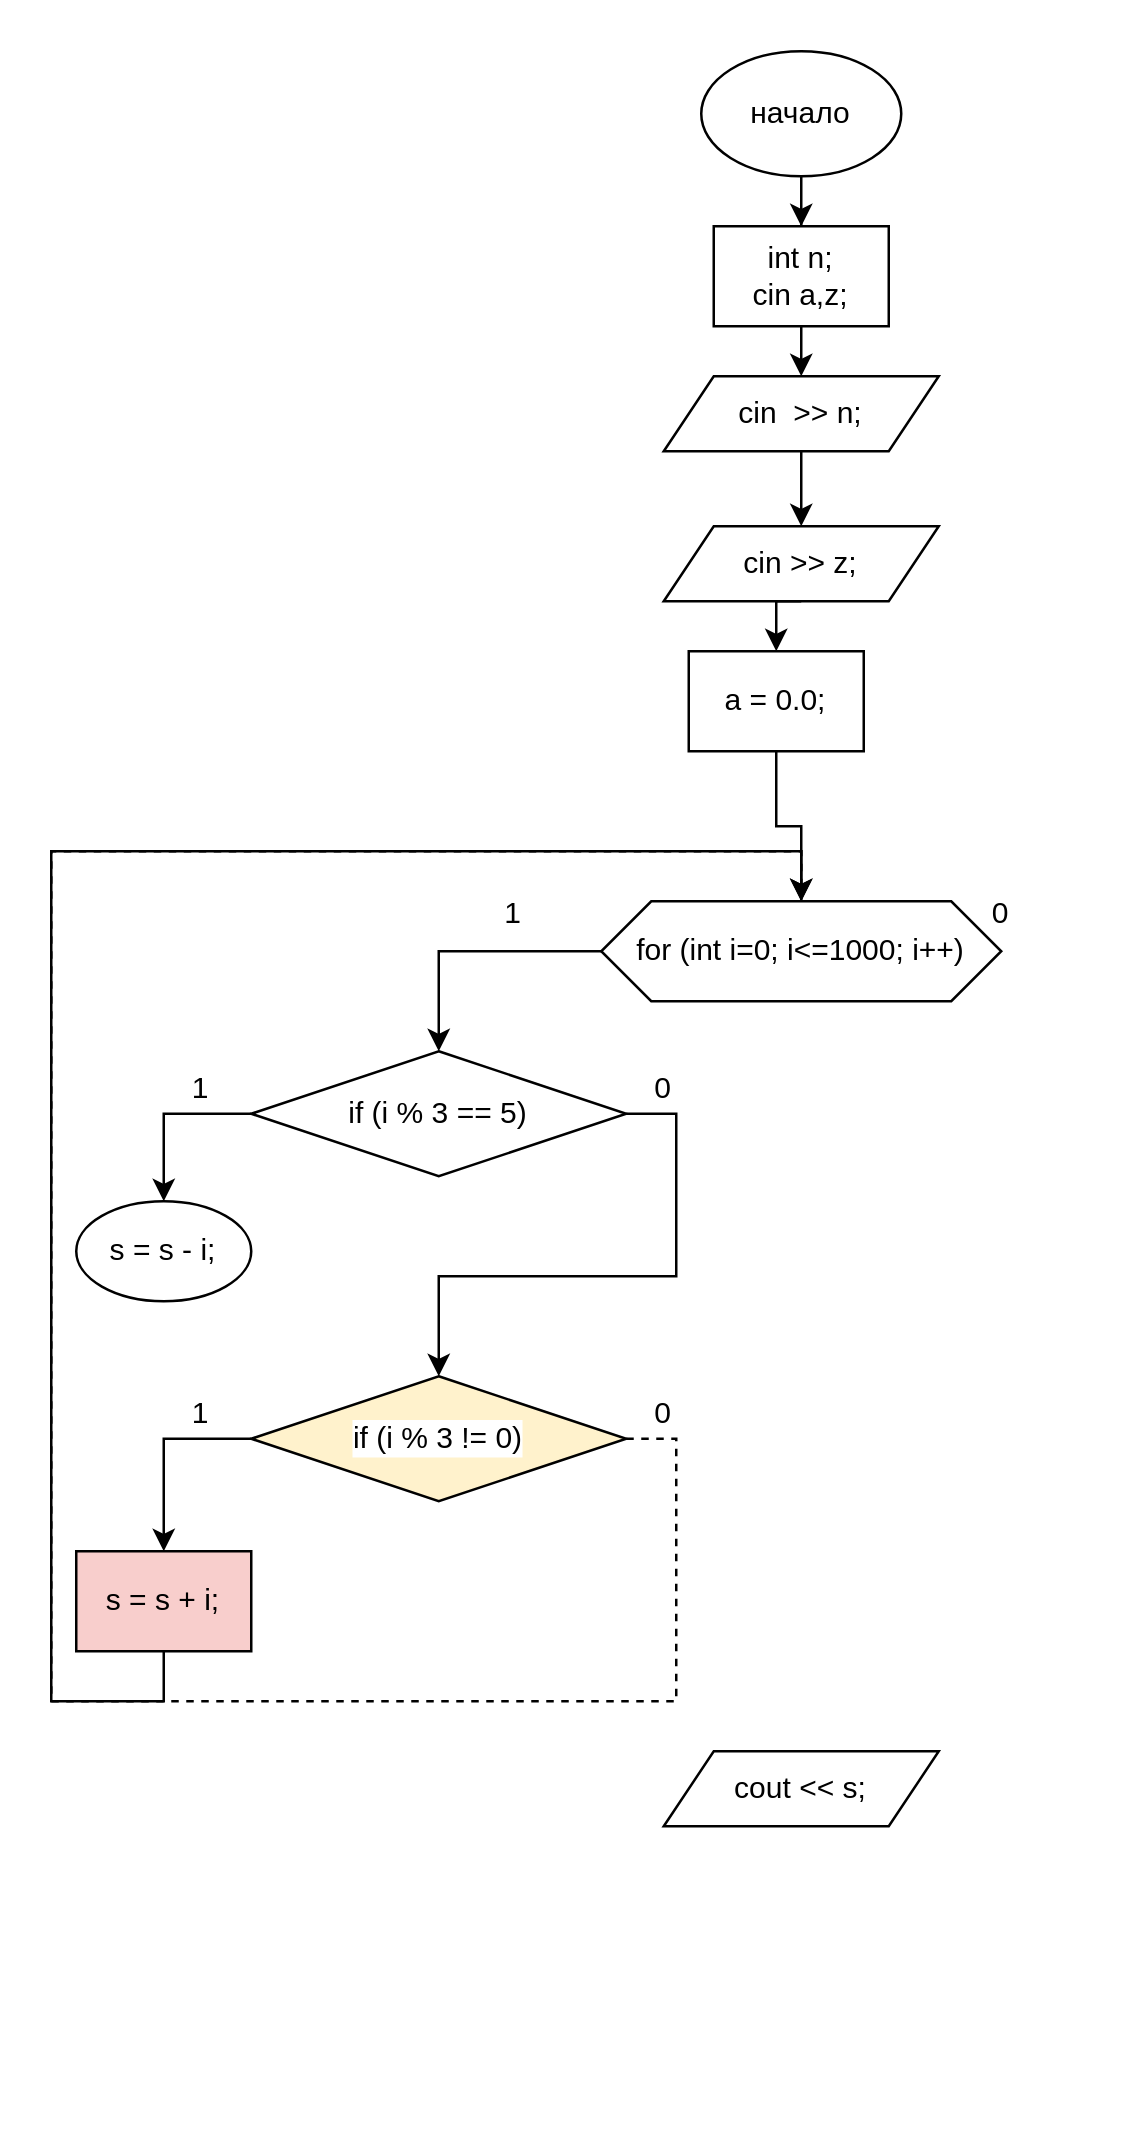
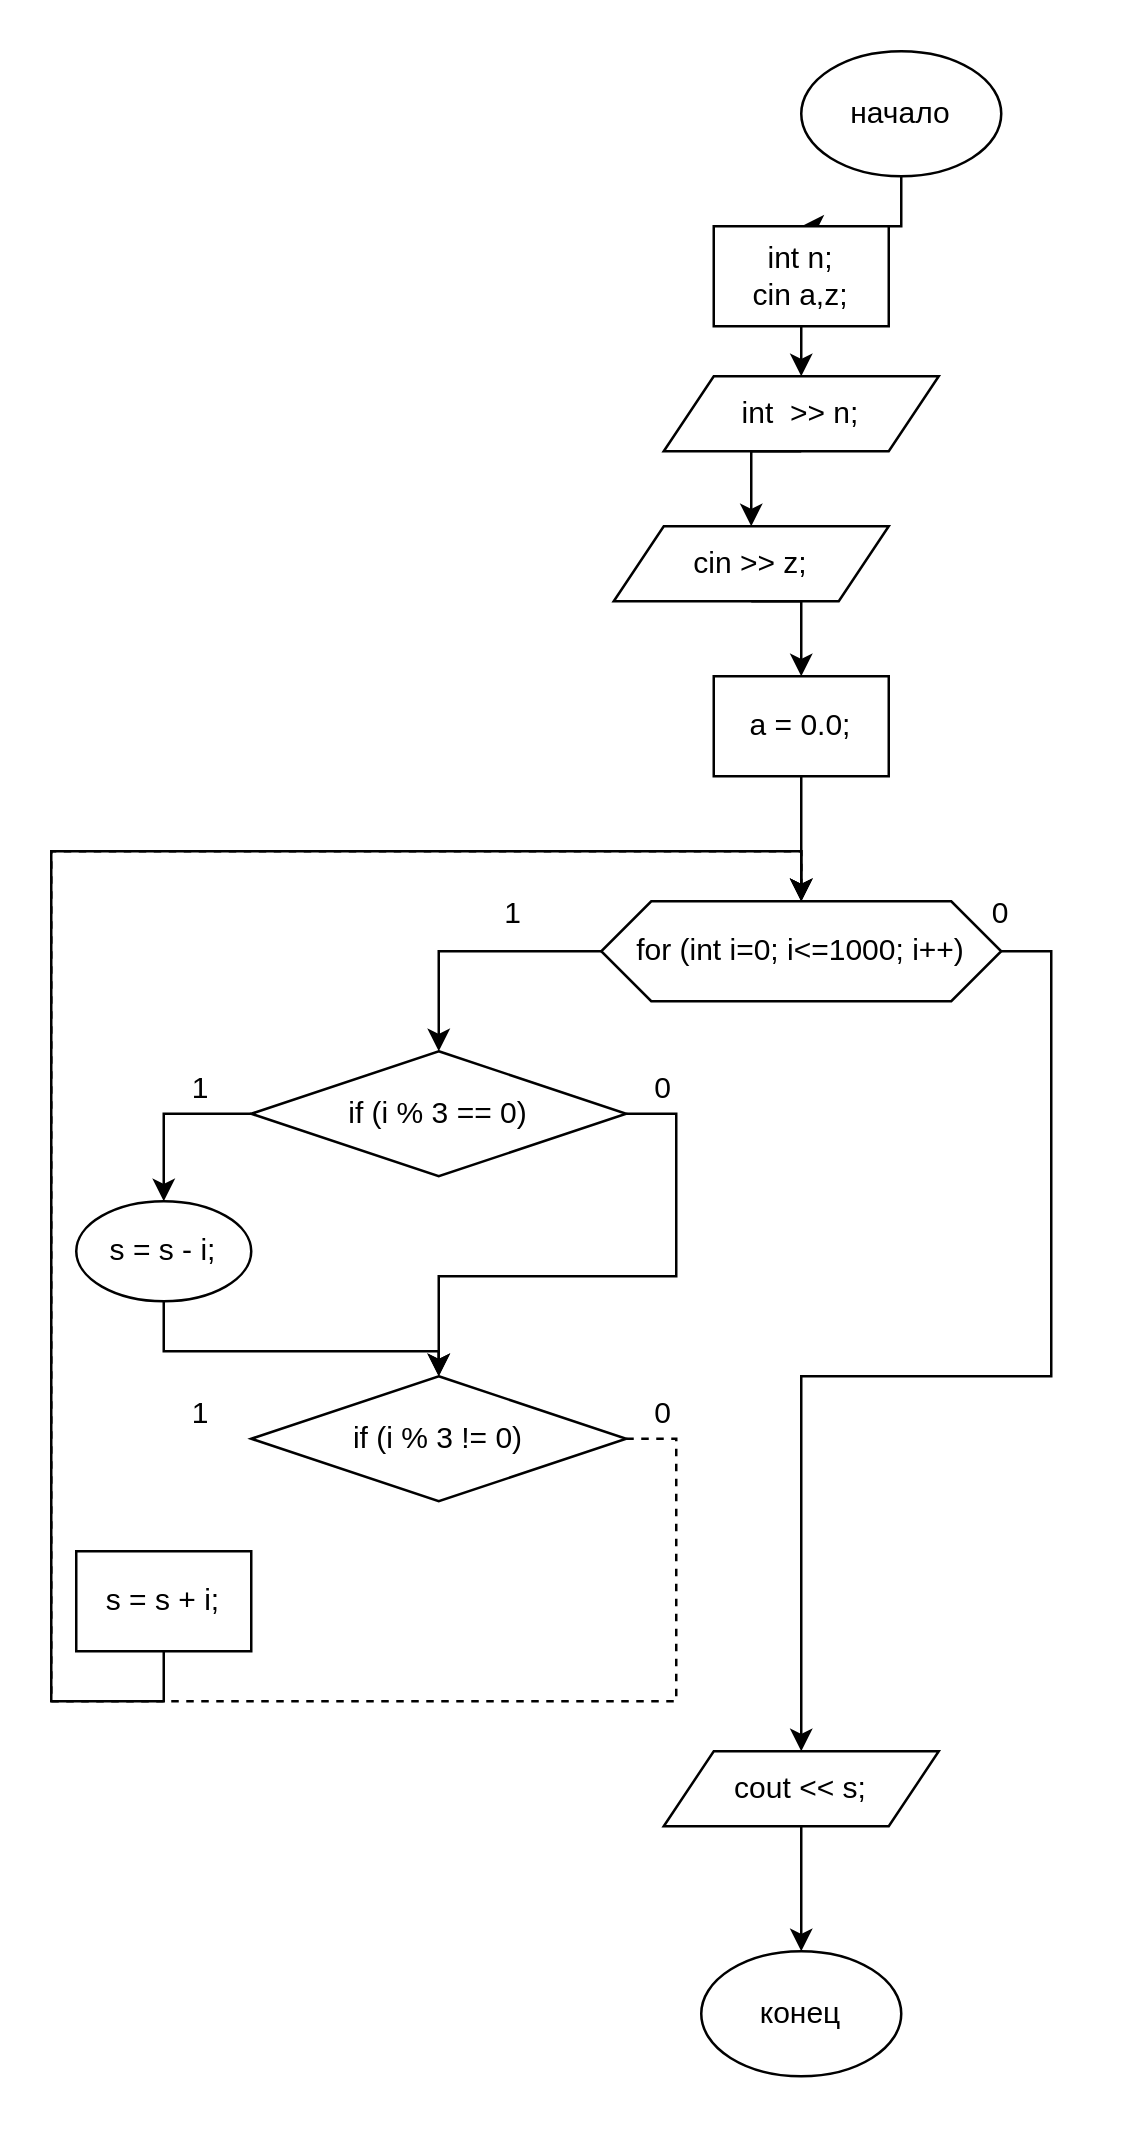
node "начало": moved (801, 114) -> (901, 114)
node "cin >> n;": label "cin >> n;" -> "int >> n;"
node "cin >> z;": moved (801, 564) -> (751, 564)
node "a = 0.0;": moved (776, 701) -> (801, 726)
edge "for (int i=0; i<=1000; i++)" -- "s = s + i;": arrowhead none -> classic
node "if (i % 3 == 5)": label "if (i % 3 == 5)" -> "if (i % 3 == 0)"
edge "s = s - i;" -> "if (i % 3 != 0)": added
edge "for (int i=0; i<=1000; i++)" -> "cout << s;": added
node "if (i % 3 != 0)": fillcolor #fff2cc -> #ffffff
edge "if (i % 3 != 0)" -> "s = s + i;": removed
node "s = s + i;": fillcolor #f8cecc -> #ffffff
edge "cout << s;" -> "конец": added
node "конец": added
